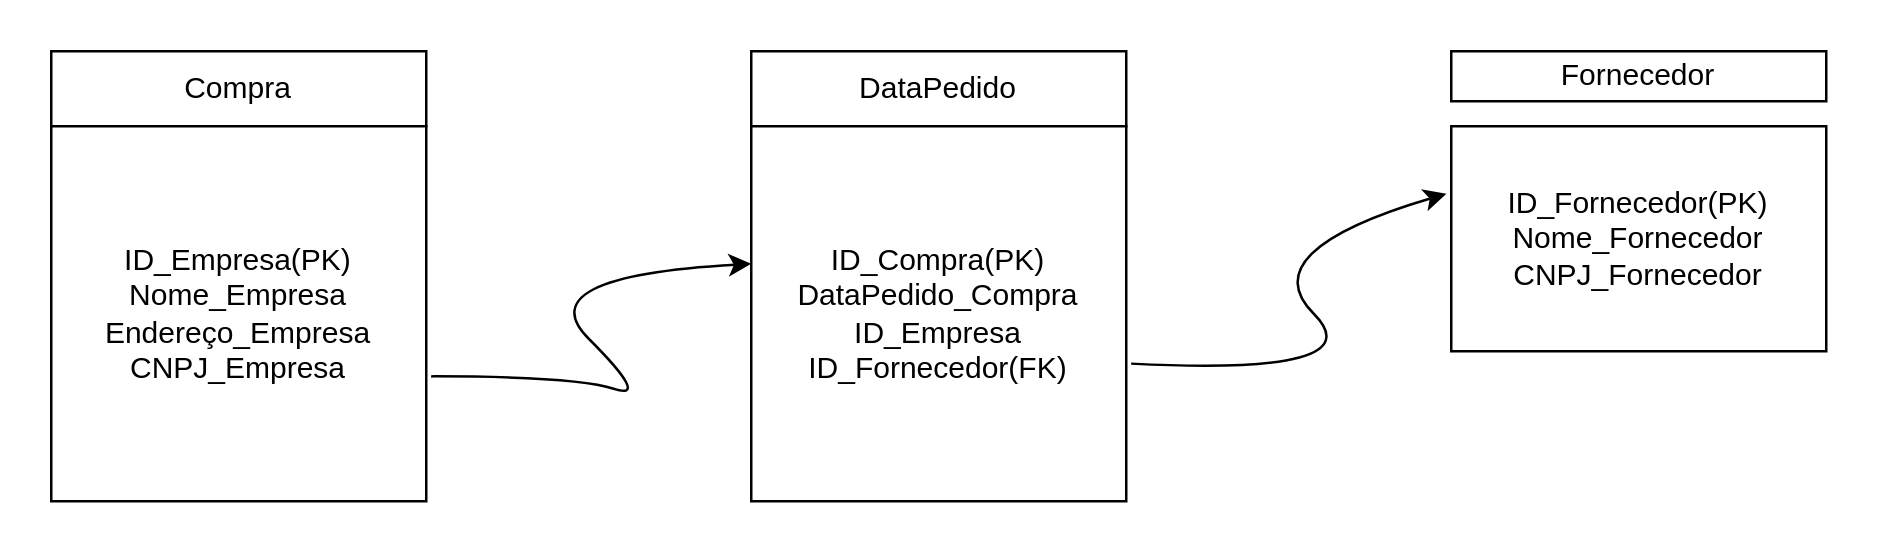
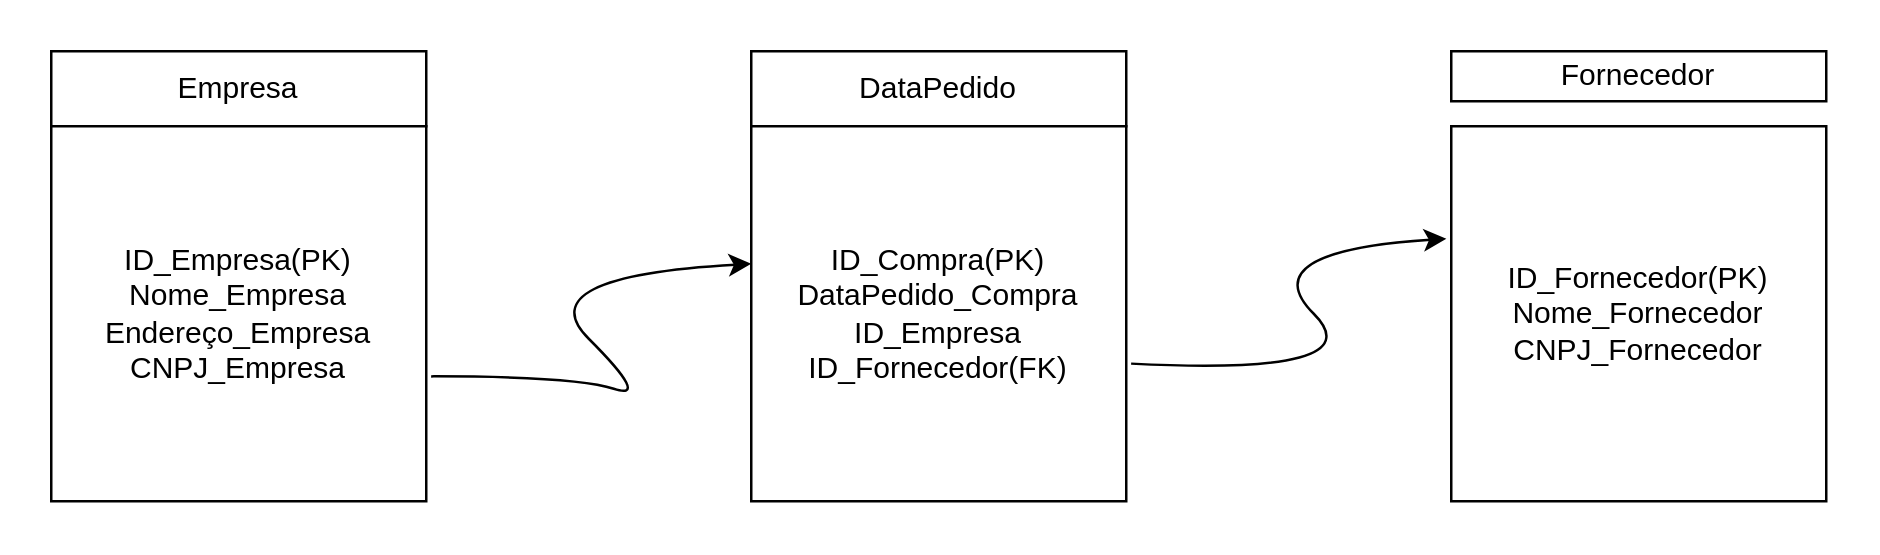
node "Compra": label "Compra" -> "Empresa"
node "ID_Fornecedor(PK) Nome_Fornecedor CNPJ_Fornecedor": size 375x225 -> 375x375
